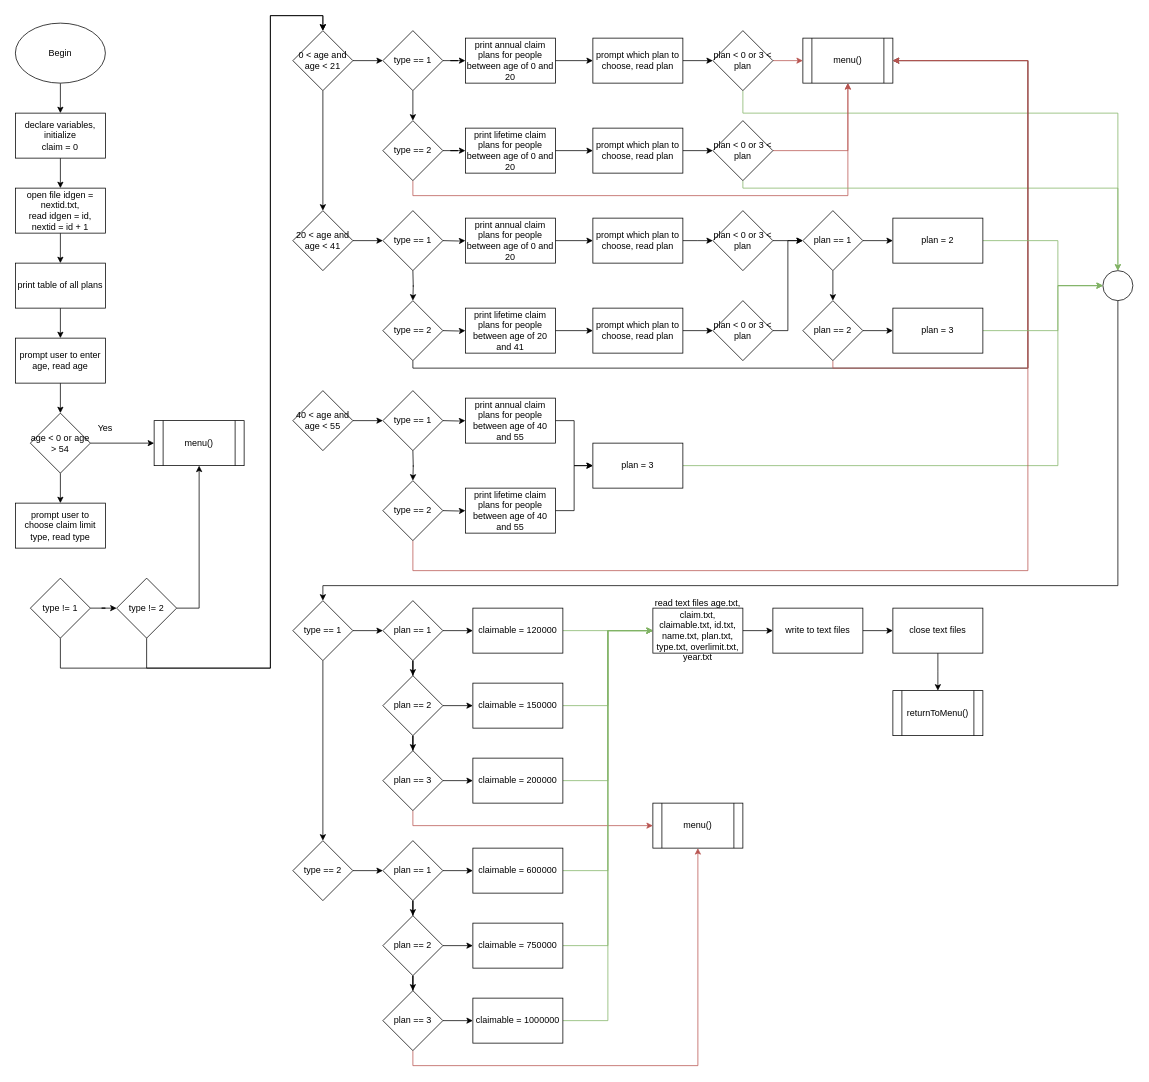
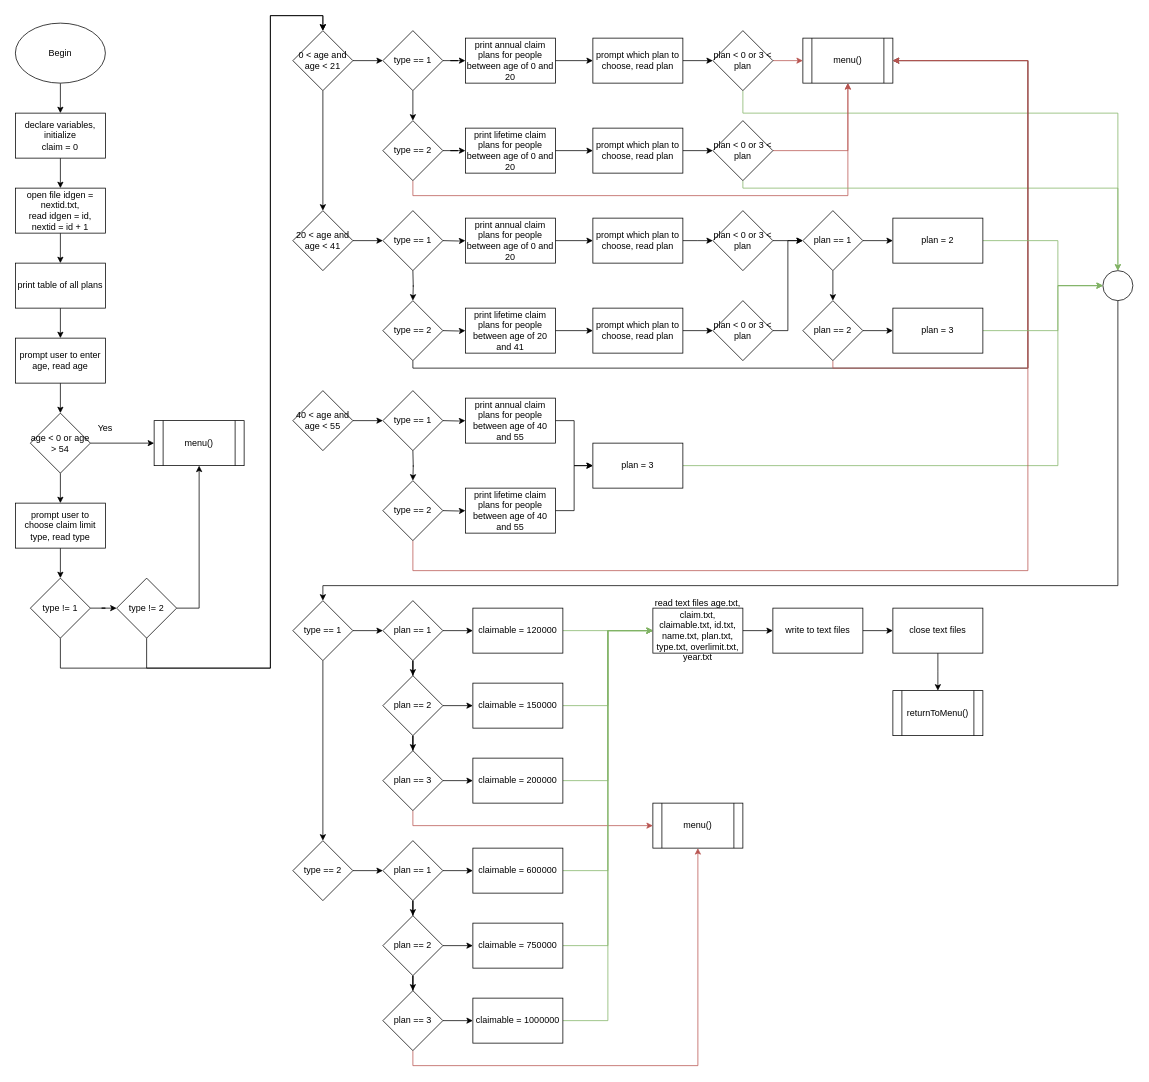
edge "prompt user to choose claim limit type, read type" -> "type != 1": added
